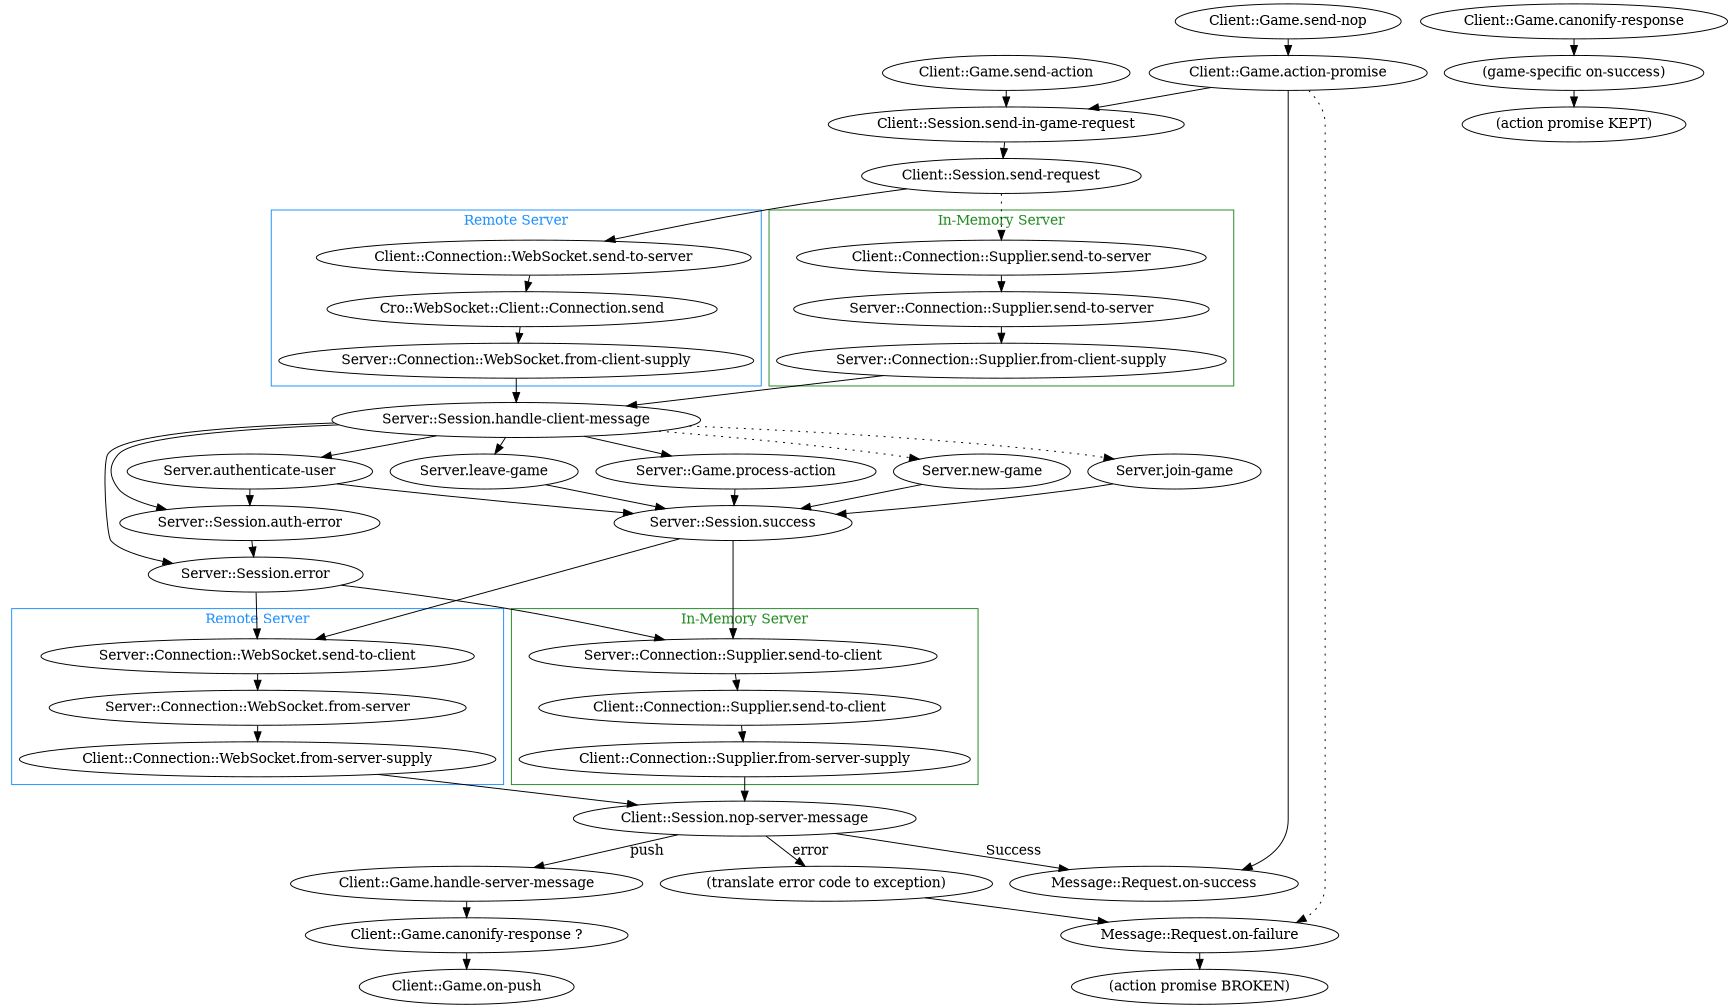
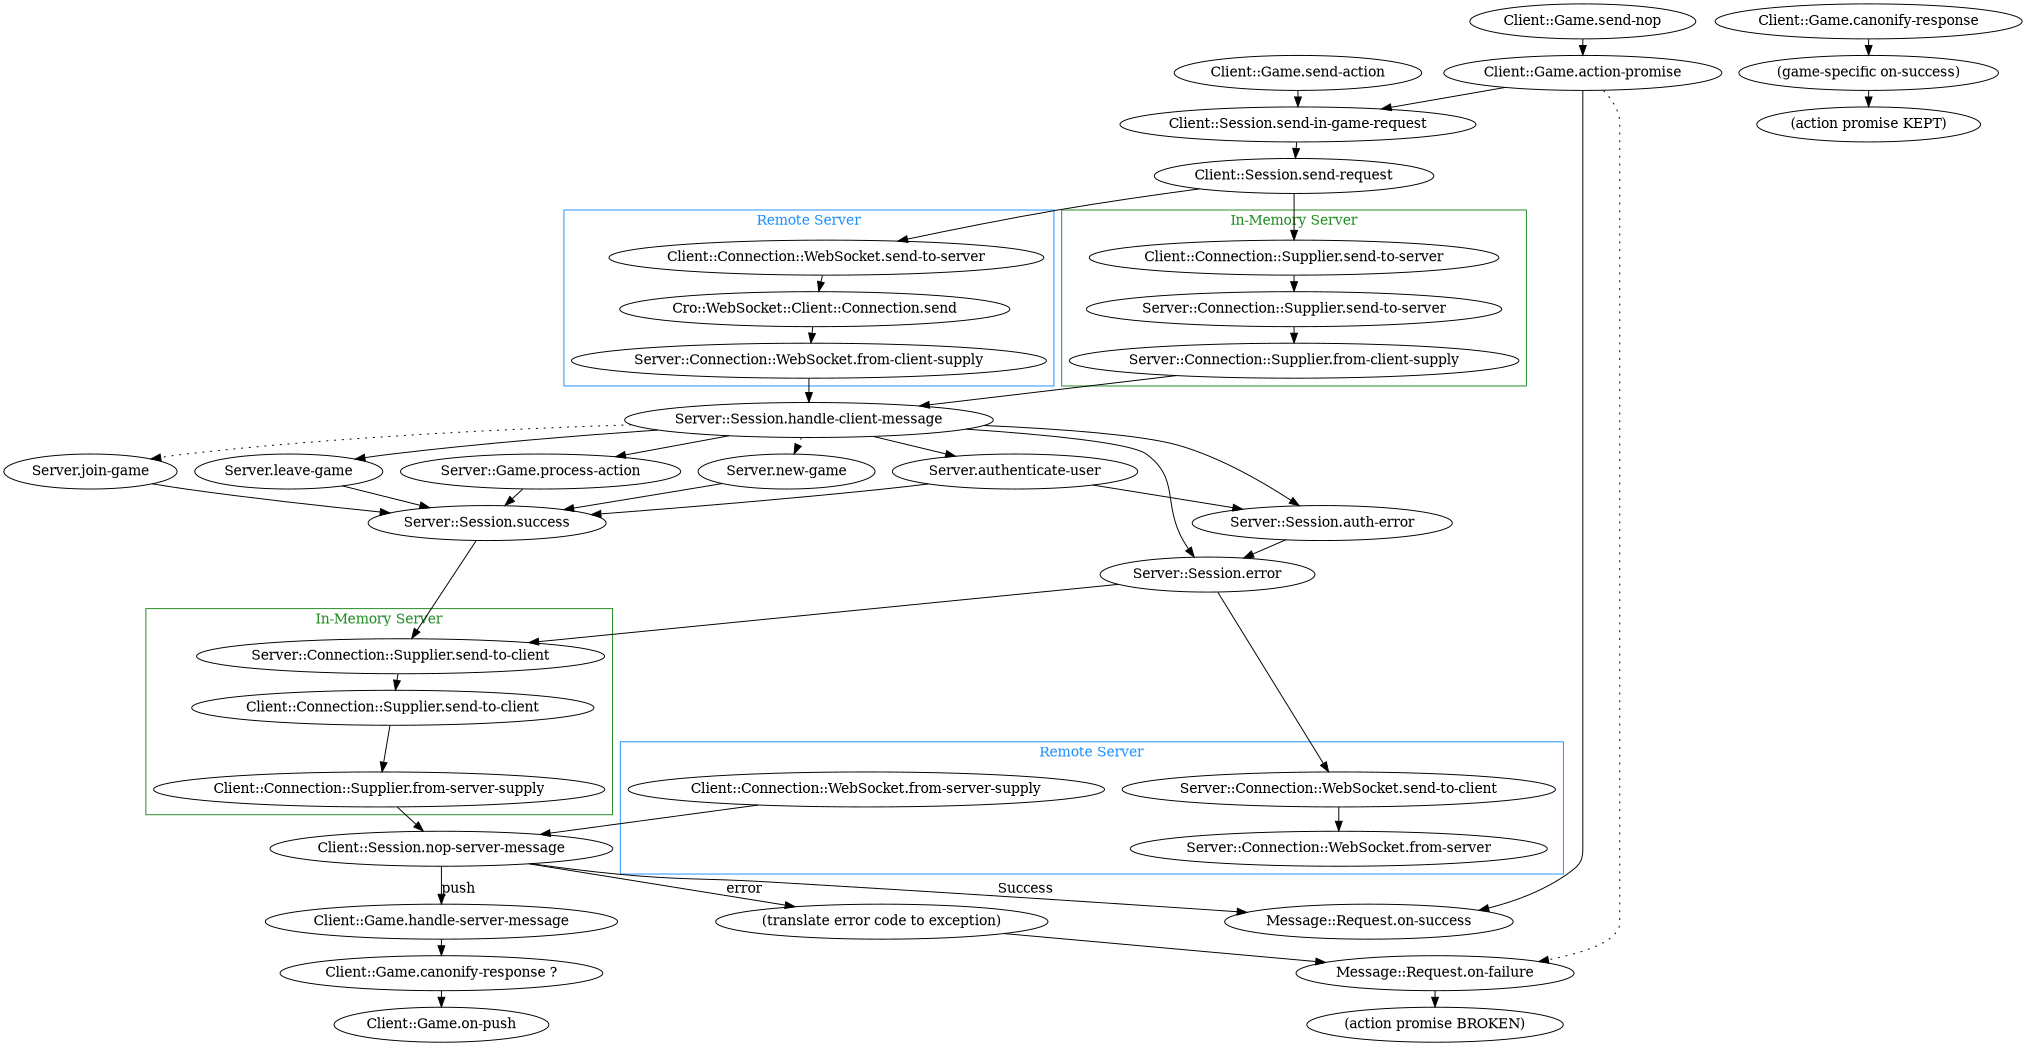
edge "Client::Session.send-request" -> "Client::Connection::Supplier.send-to-server": style dotted -> solid
edge "Server::Session.success" -> "Server::Connection::WebSocket.send-to-client": removed
edge "Server::Connection::WebSocket.from-server" -> "Client::Connection::WebSocket.from-server-supply": removed
